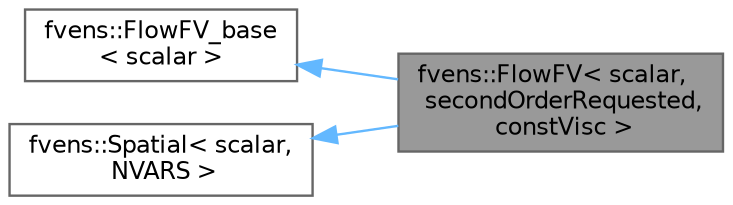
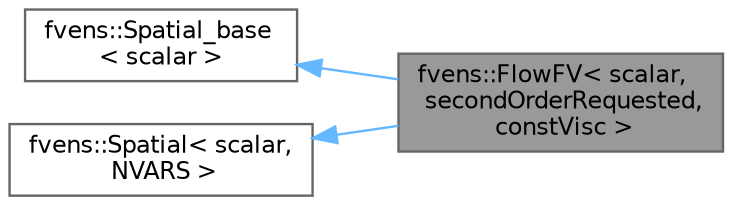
node "fvens::FlowFV_base < scalar >": label "fvens::FlowFV_base < scalar >" -> "fvens::Spatial_base < scalar >"
